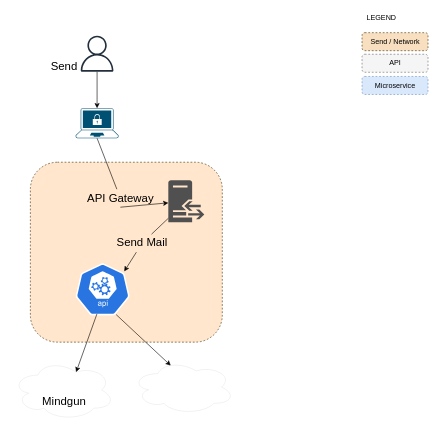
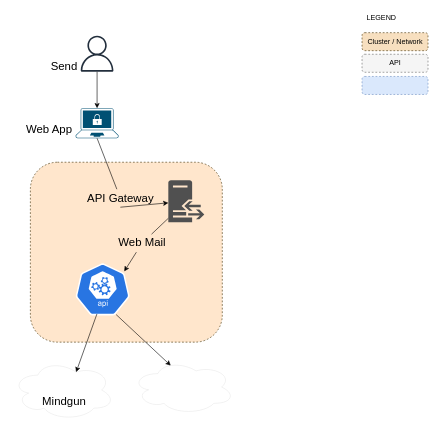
node "Send / Network": label "Send / Network" -> "Cluster / Network"
node "Microservice": removed
node "Web App": added
node "Send Mail": label "Send Mail" -> "Web Mail"
